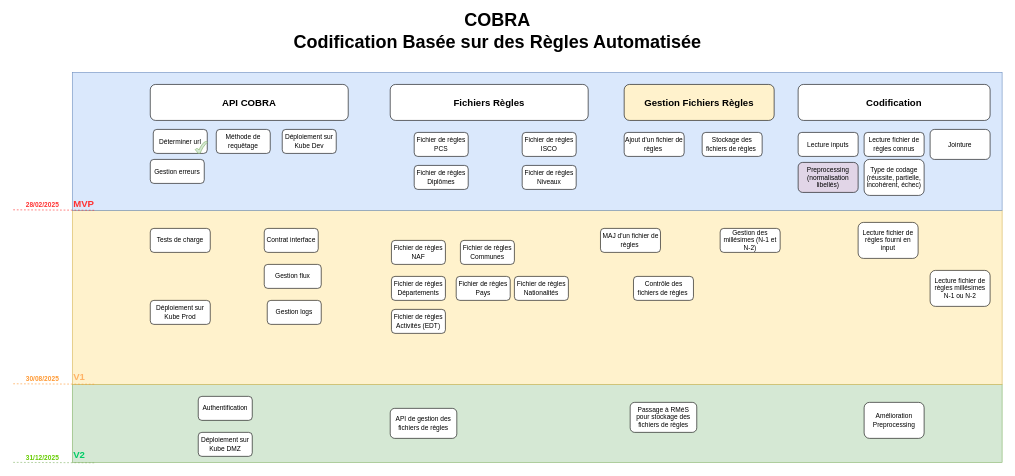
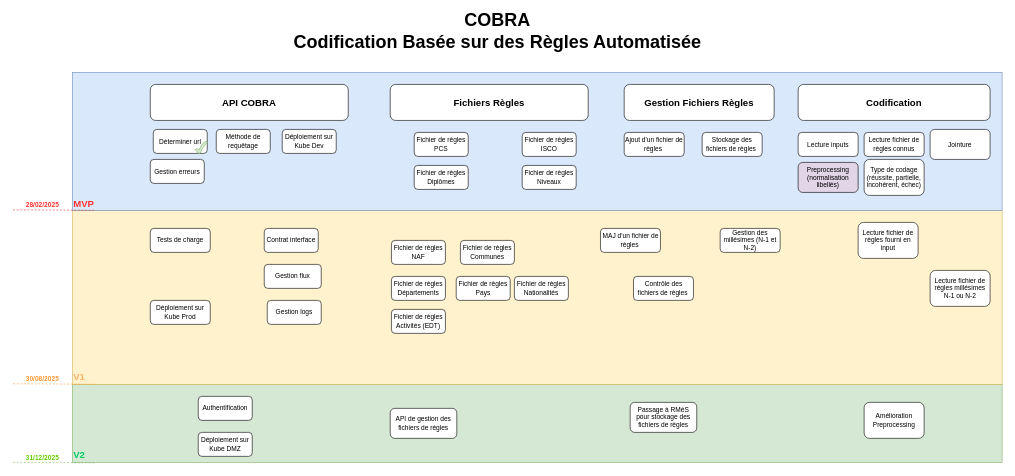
node "Gestion Fichiers Règles": fillcolor #fff2cc -> #ffffff
